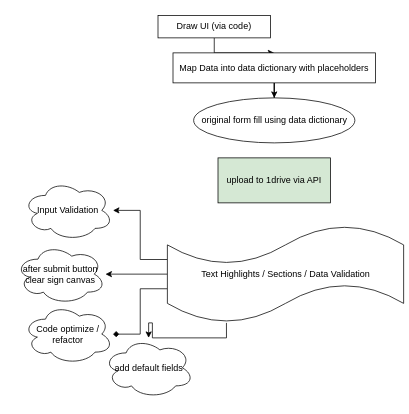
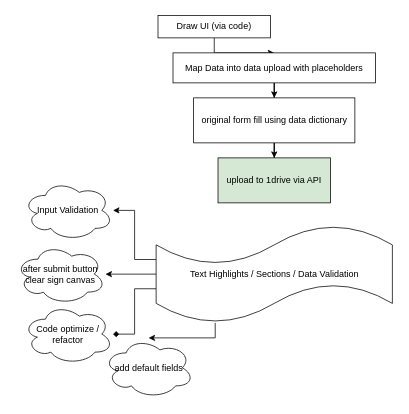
node "Map Data into data dictionary with placeholders": label "Map Data into data dictionary with placeholders" -> "Map Data into data upload with placeholders"
node "original form fill using data dictionary": shape ellipse -> rectangle
edge "original form fill using data dictionary" -> "upload to 1drive via API": added
node "Text Highlights / Sections / Data Validation": moved (285, 274) -> (274, 274)
